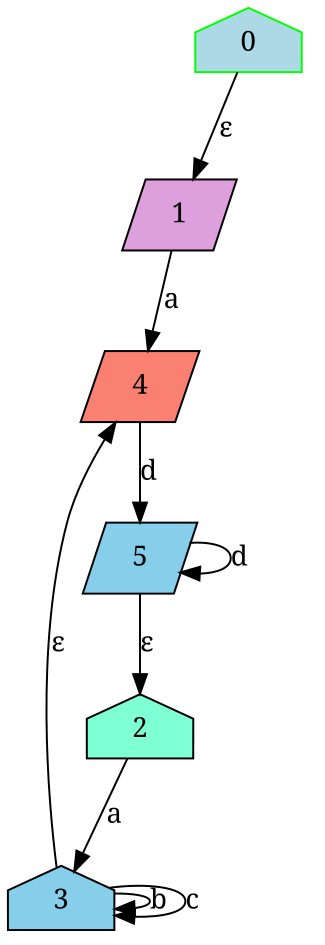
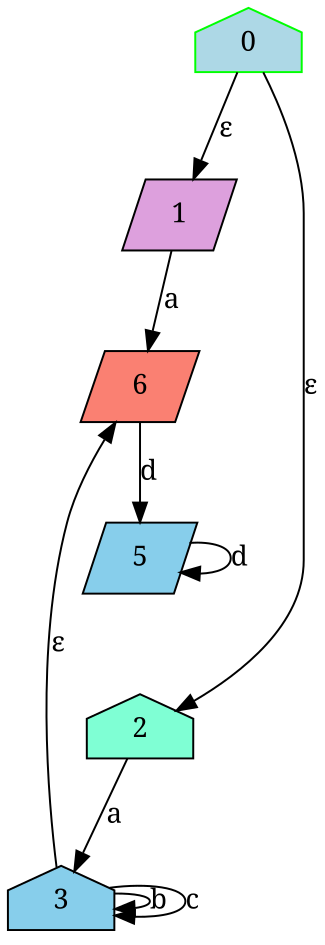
node "4": label "4" -> "6"
edge "5" -> "2": now "0" -> "2"
